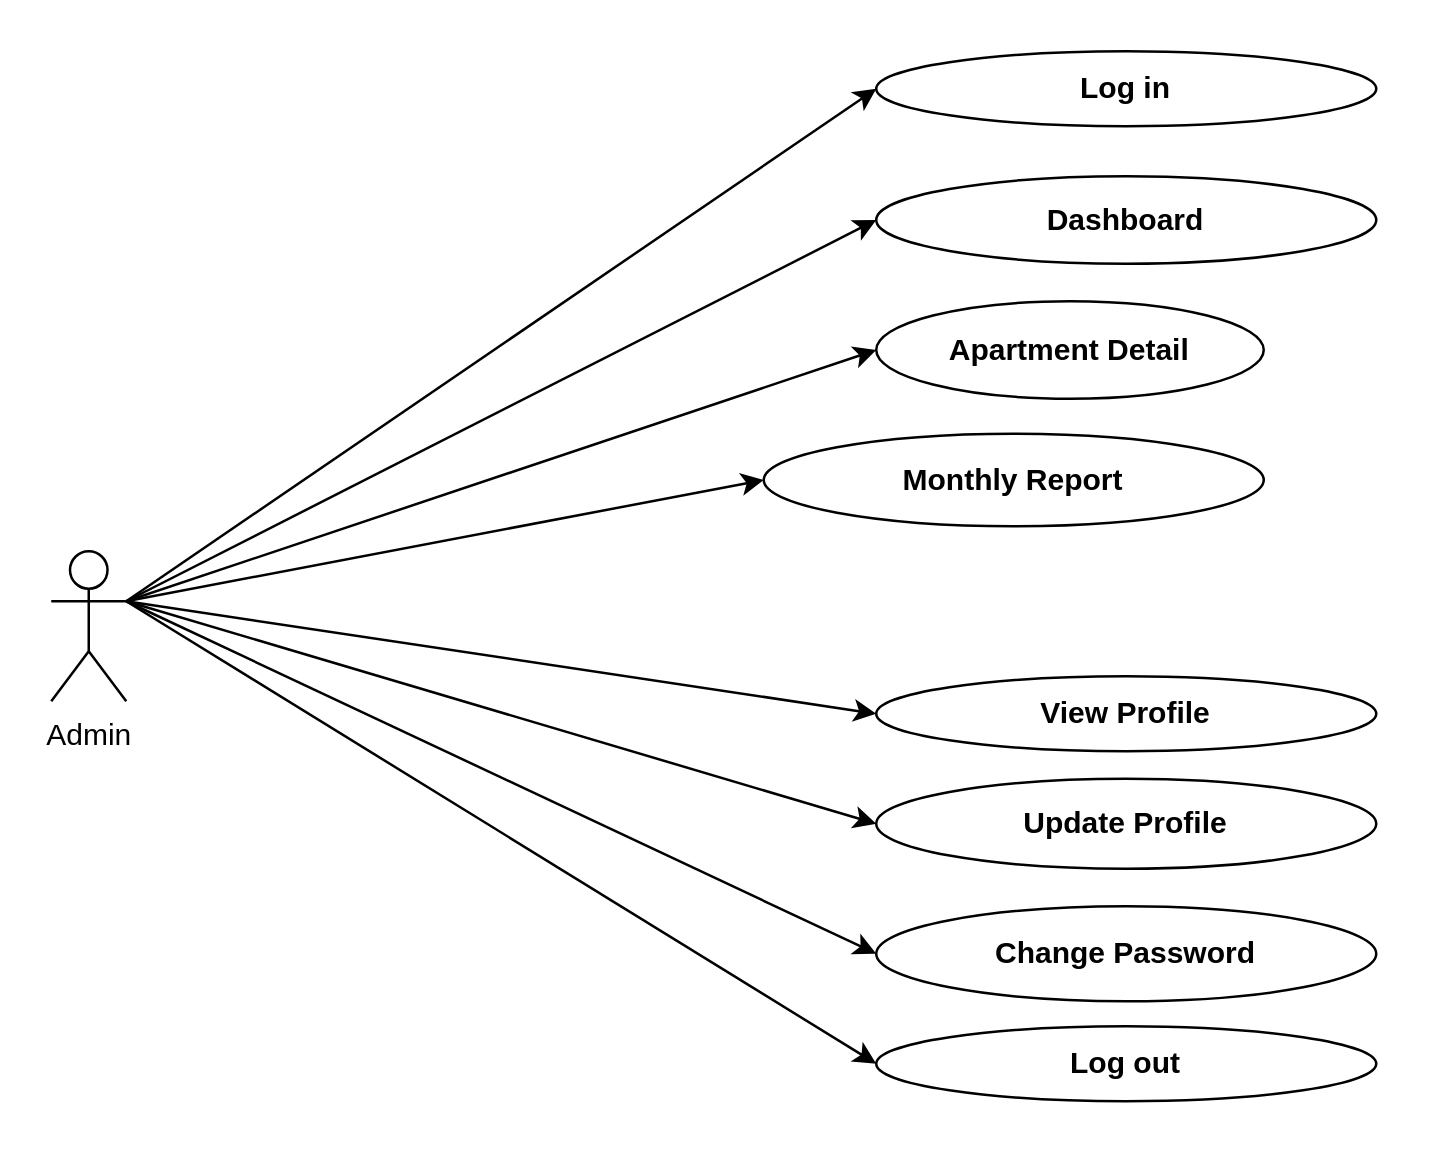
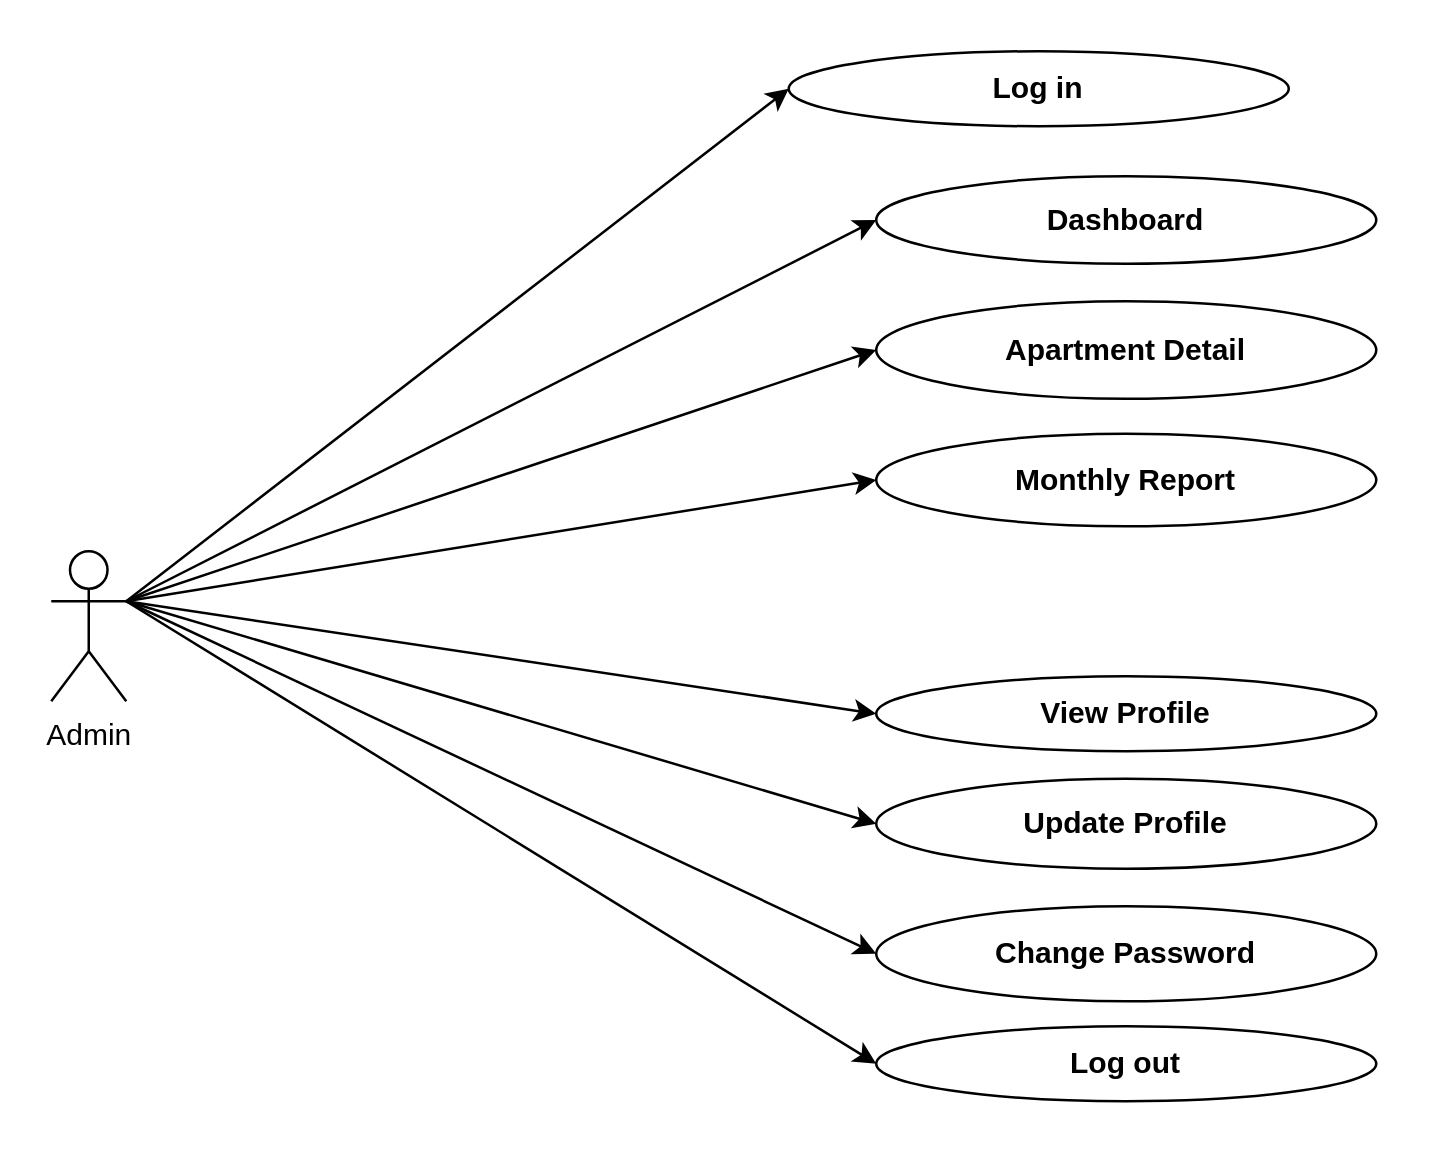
node "Log in": moved (1126, 89) -> (1039, 89)
node "Apartment Detail": size 388x98 -> 500x98
node "Monthly Report": moved (1014, 480) -> (1126, 480)
